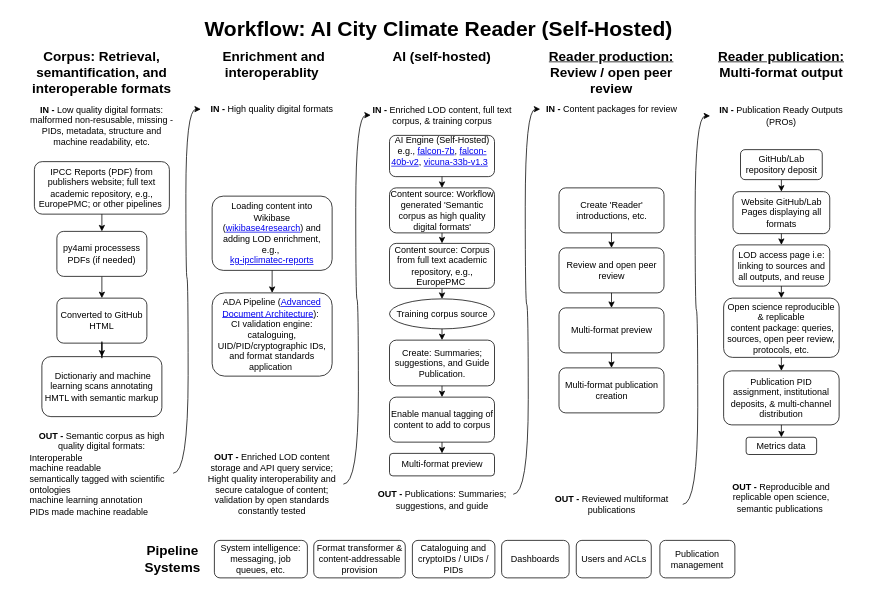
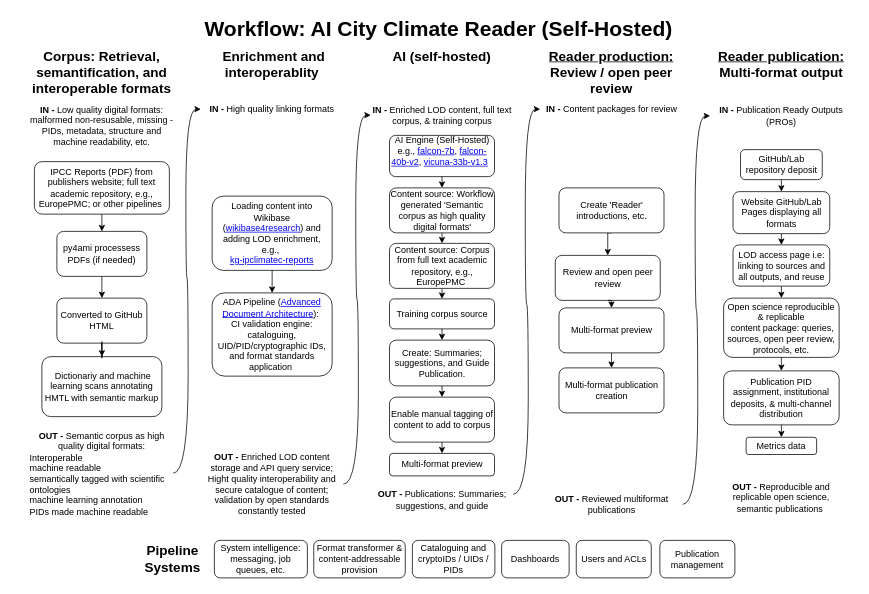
node "IN - High quality digital formats": label "IN - High quality digital formats" -> "IN - High quality linking formats"
node "Review and open peer review": moved (611, 270) -> (608, 278)
node "Training corpus source": shape ellipse -> rounded rectangle
